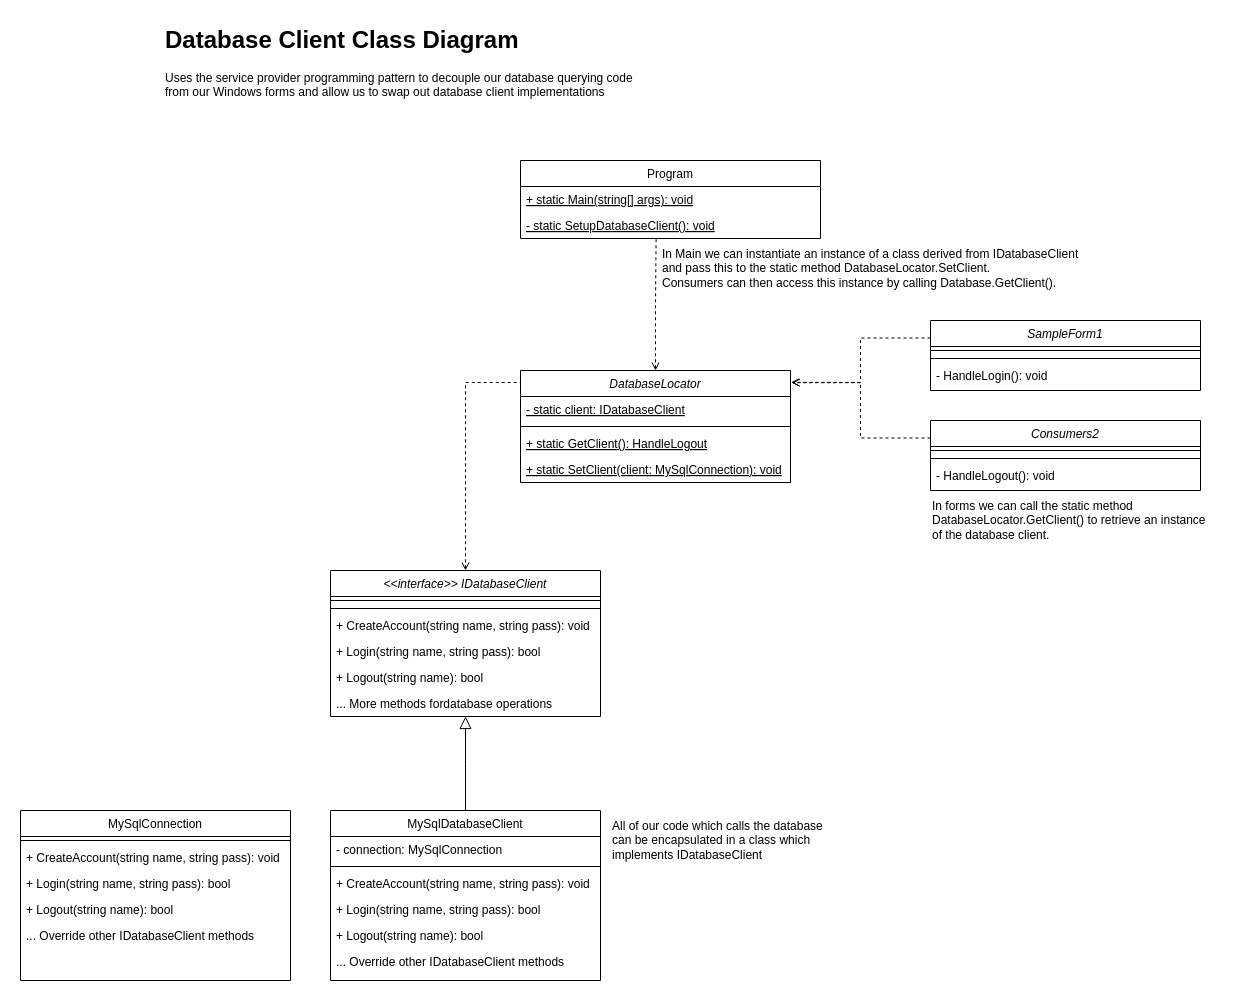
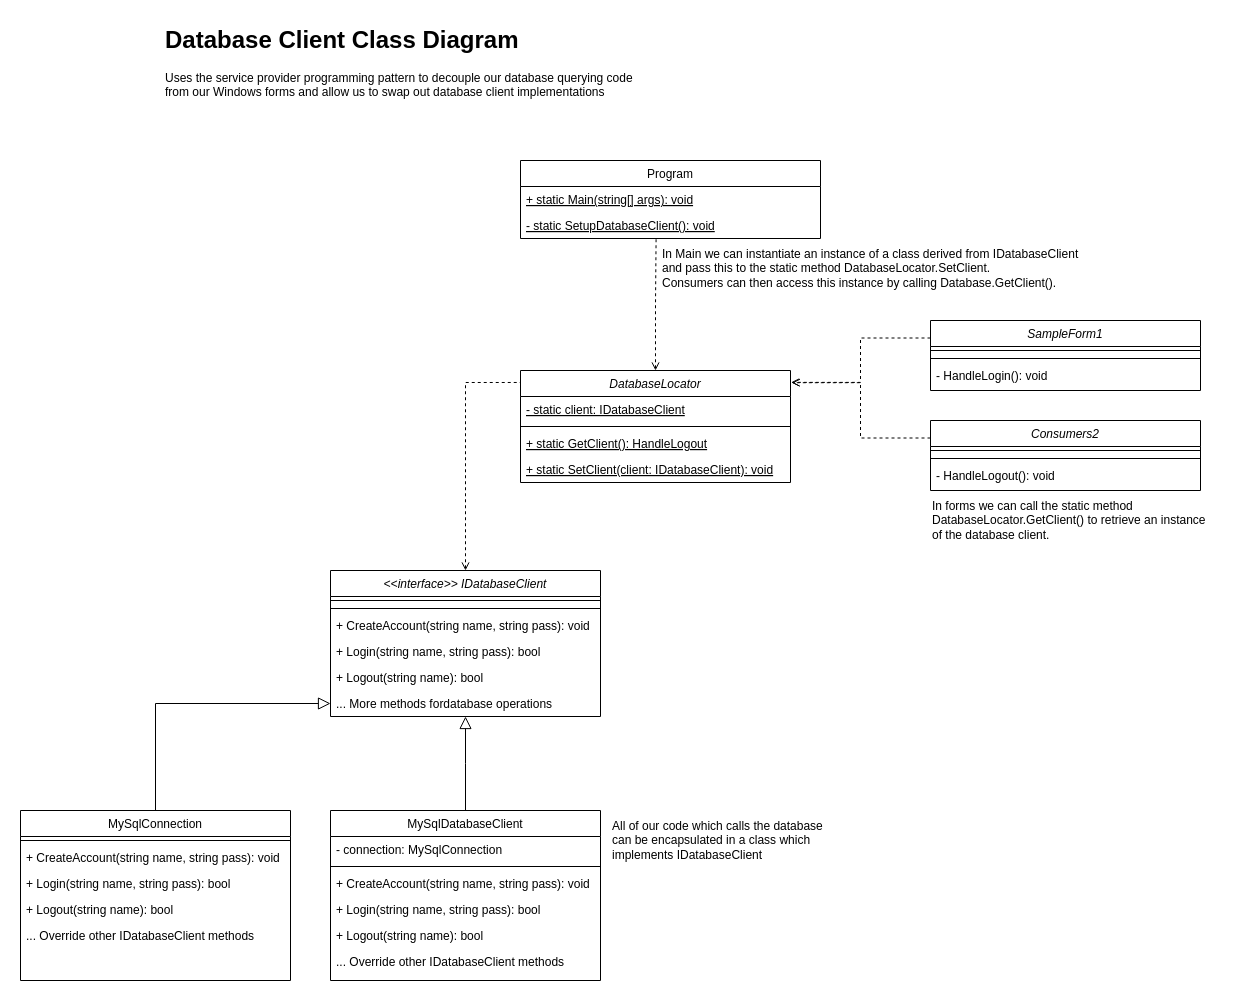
node "+ static SetClient(client: MySqlConnection): void": label "+ static SetClient(client: MySqlConnection): void" -> "+ static SetClient(client: IDatabaseClient): void"
edge "MySqlConnection" -> "... More methods fordatabase operations": added
